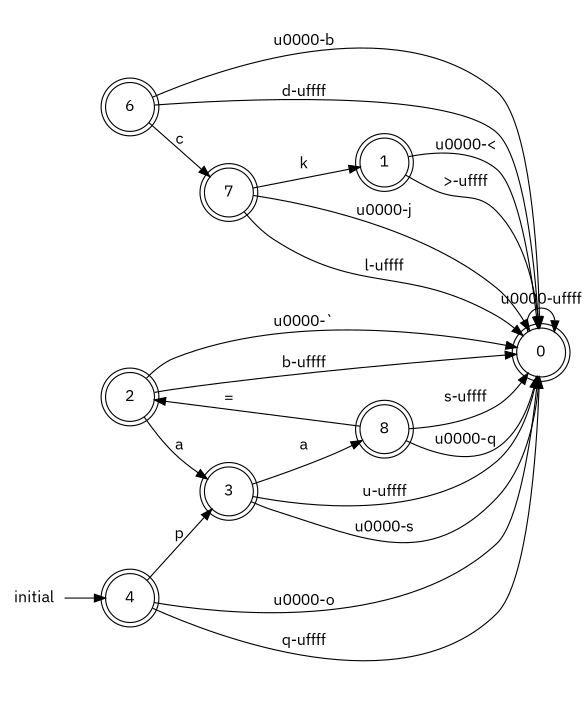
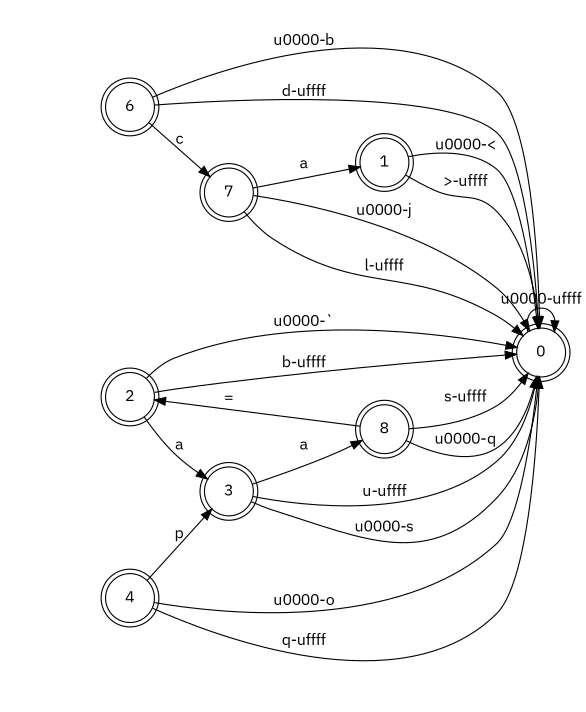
edge "7" -> "1": label "k" -> "a"
node "initial": removed
